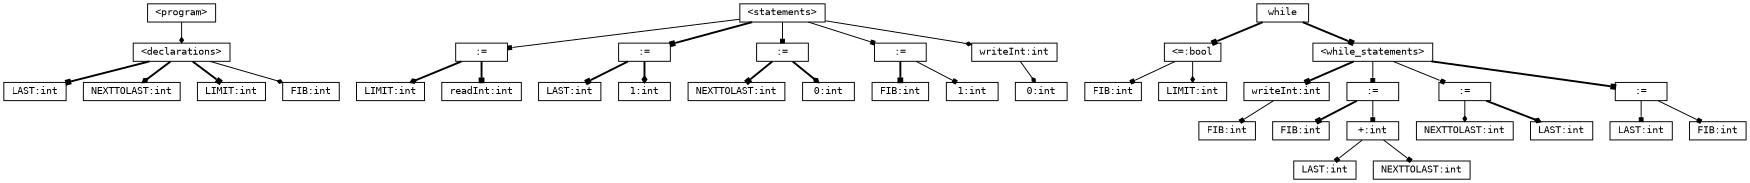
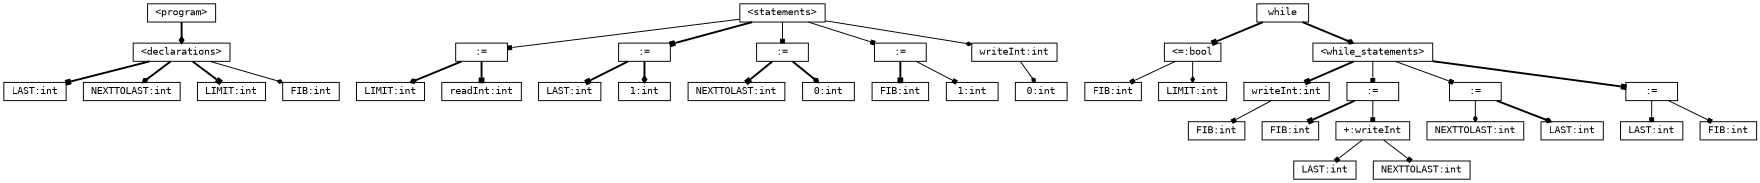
edge "<program>" -> "<declarations>": style solid -> bold
edge "while" -> "<while_statements>": arrowhead box -> diamond
node "+:int": label "+:int" -> "+:writeInt"
